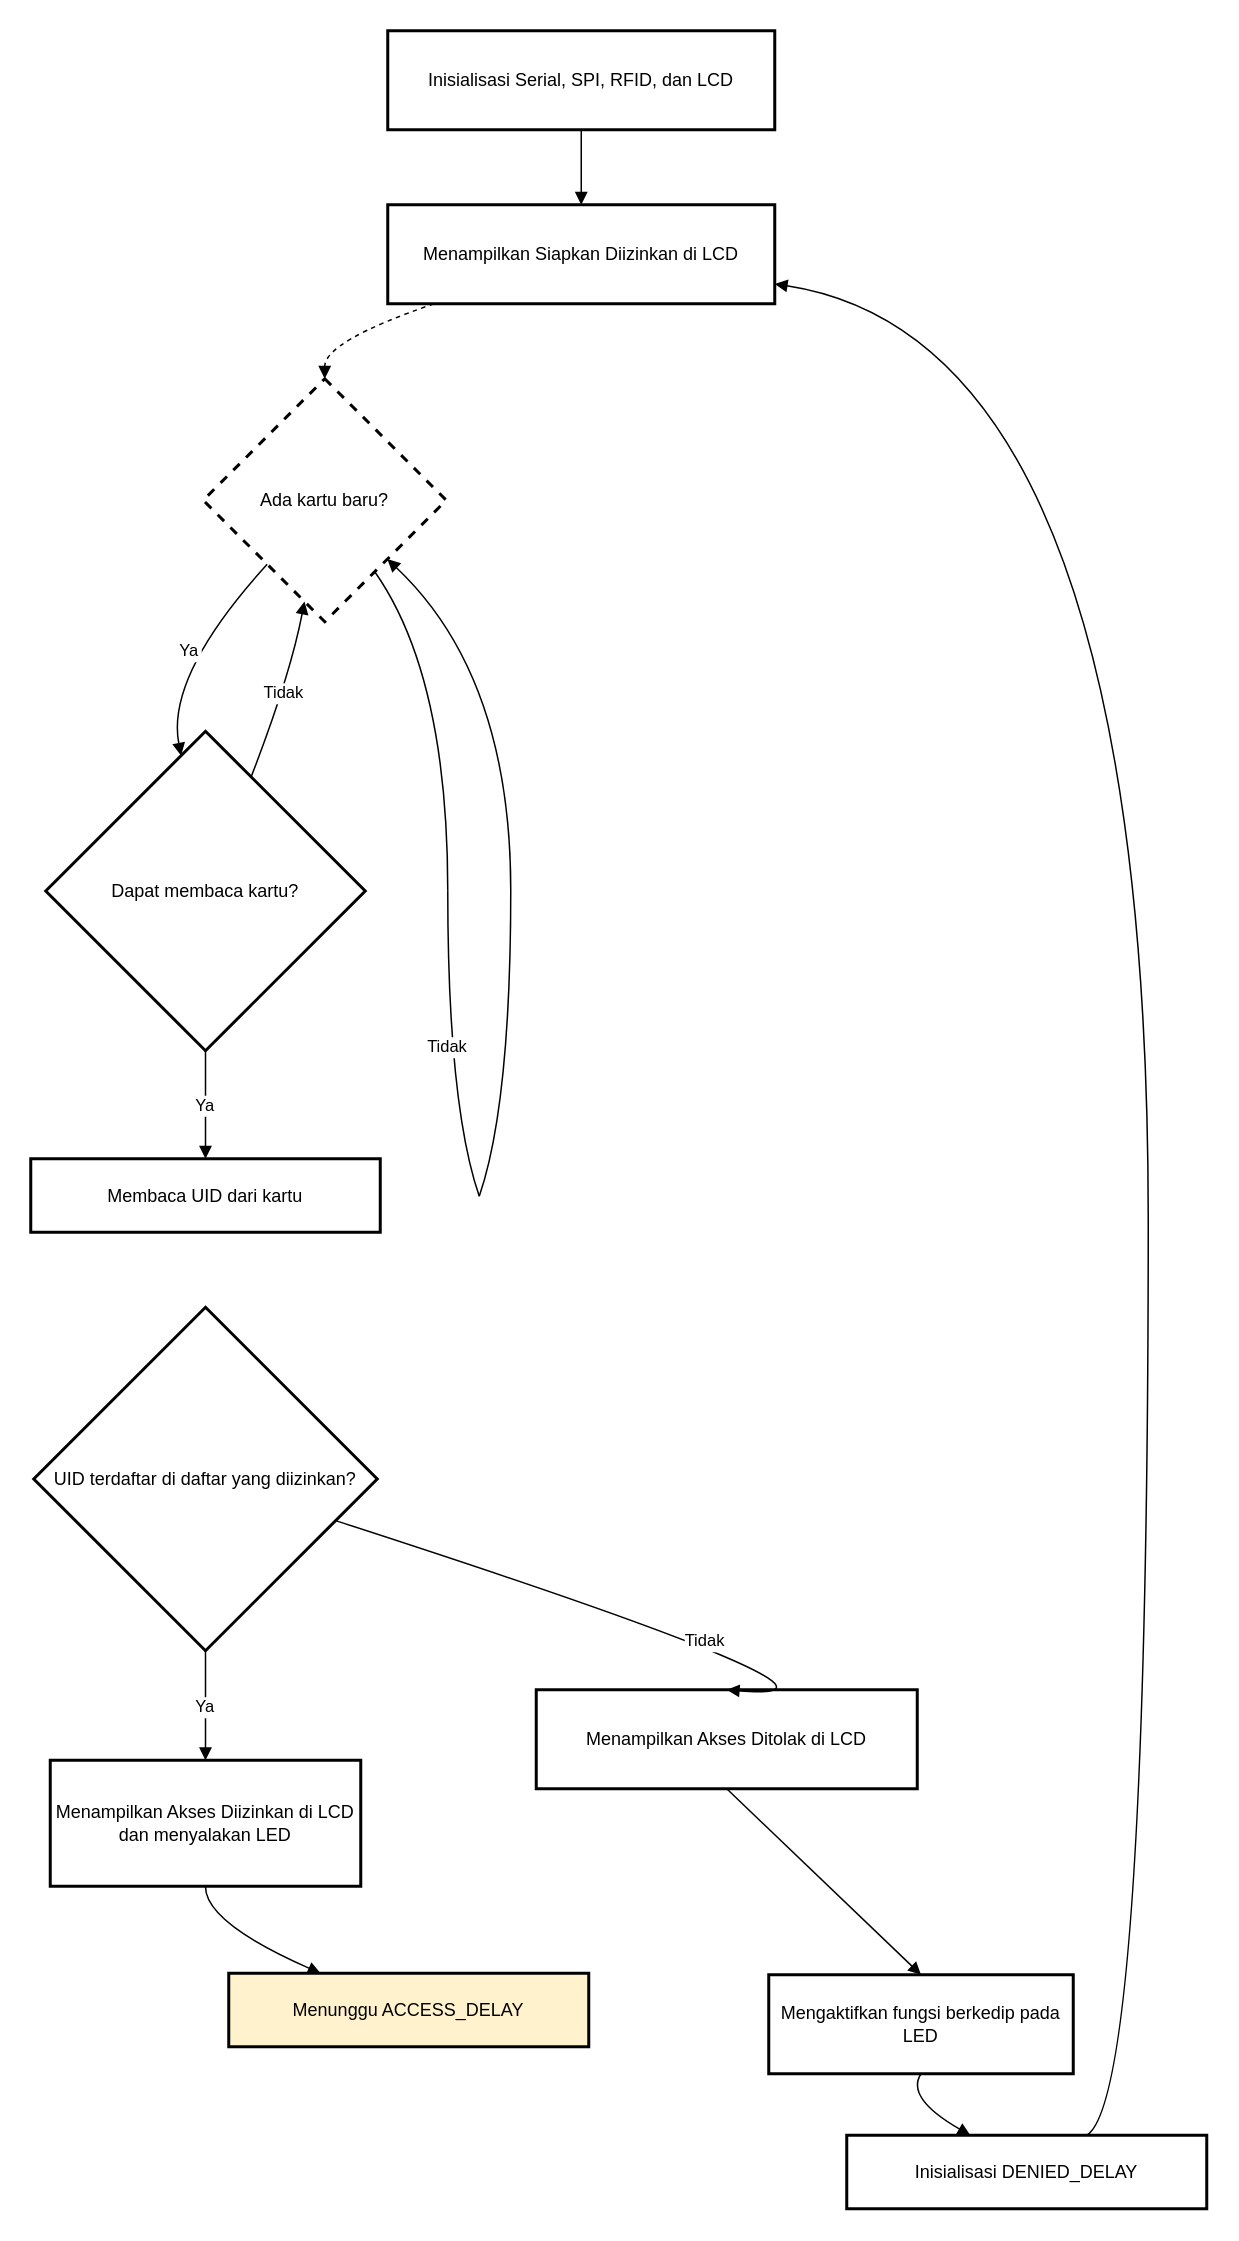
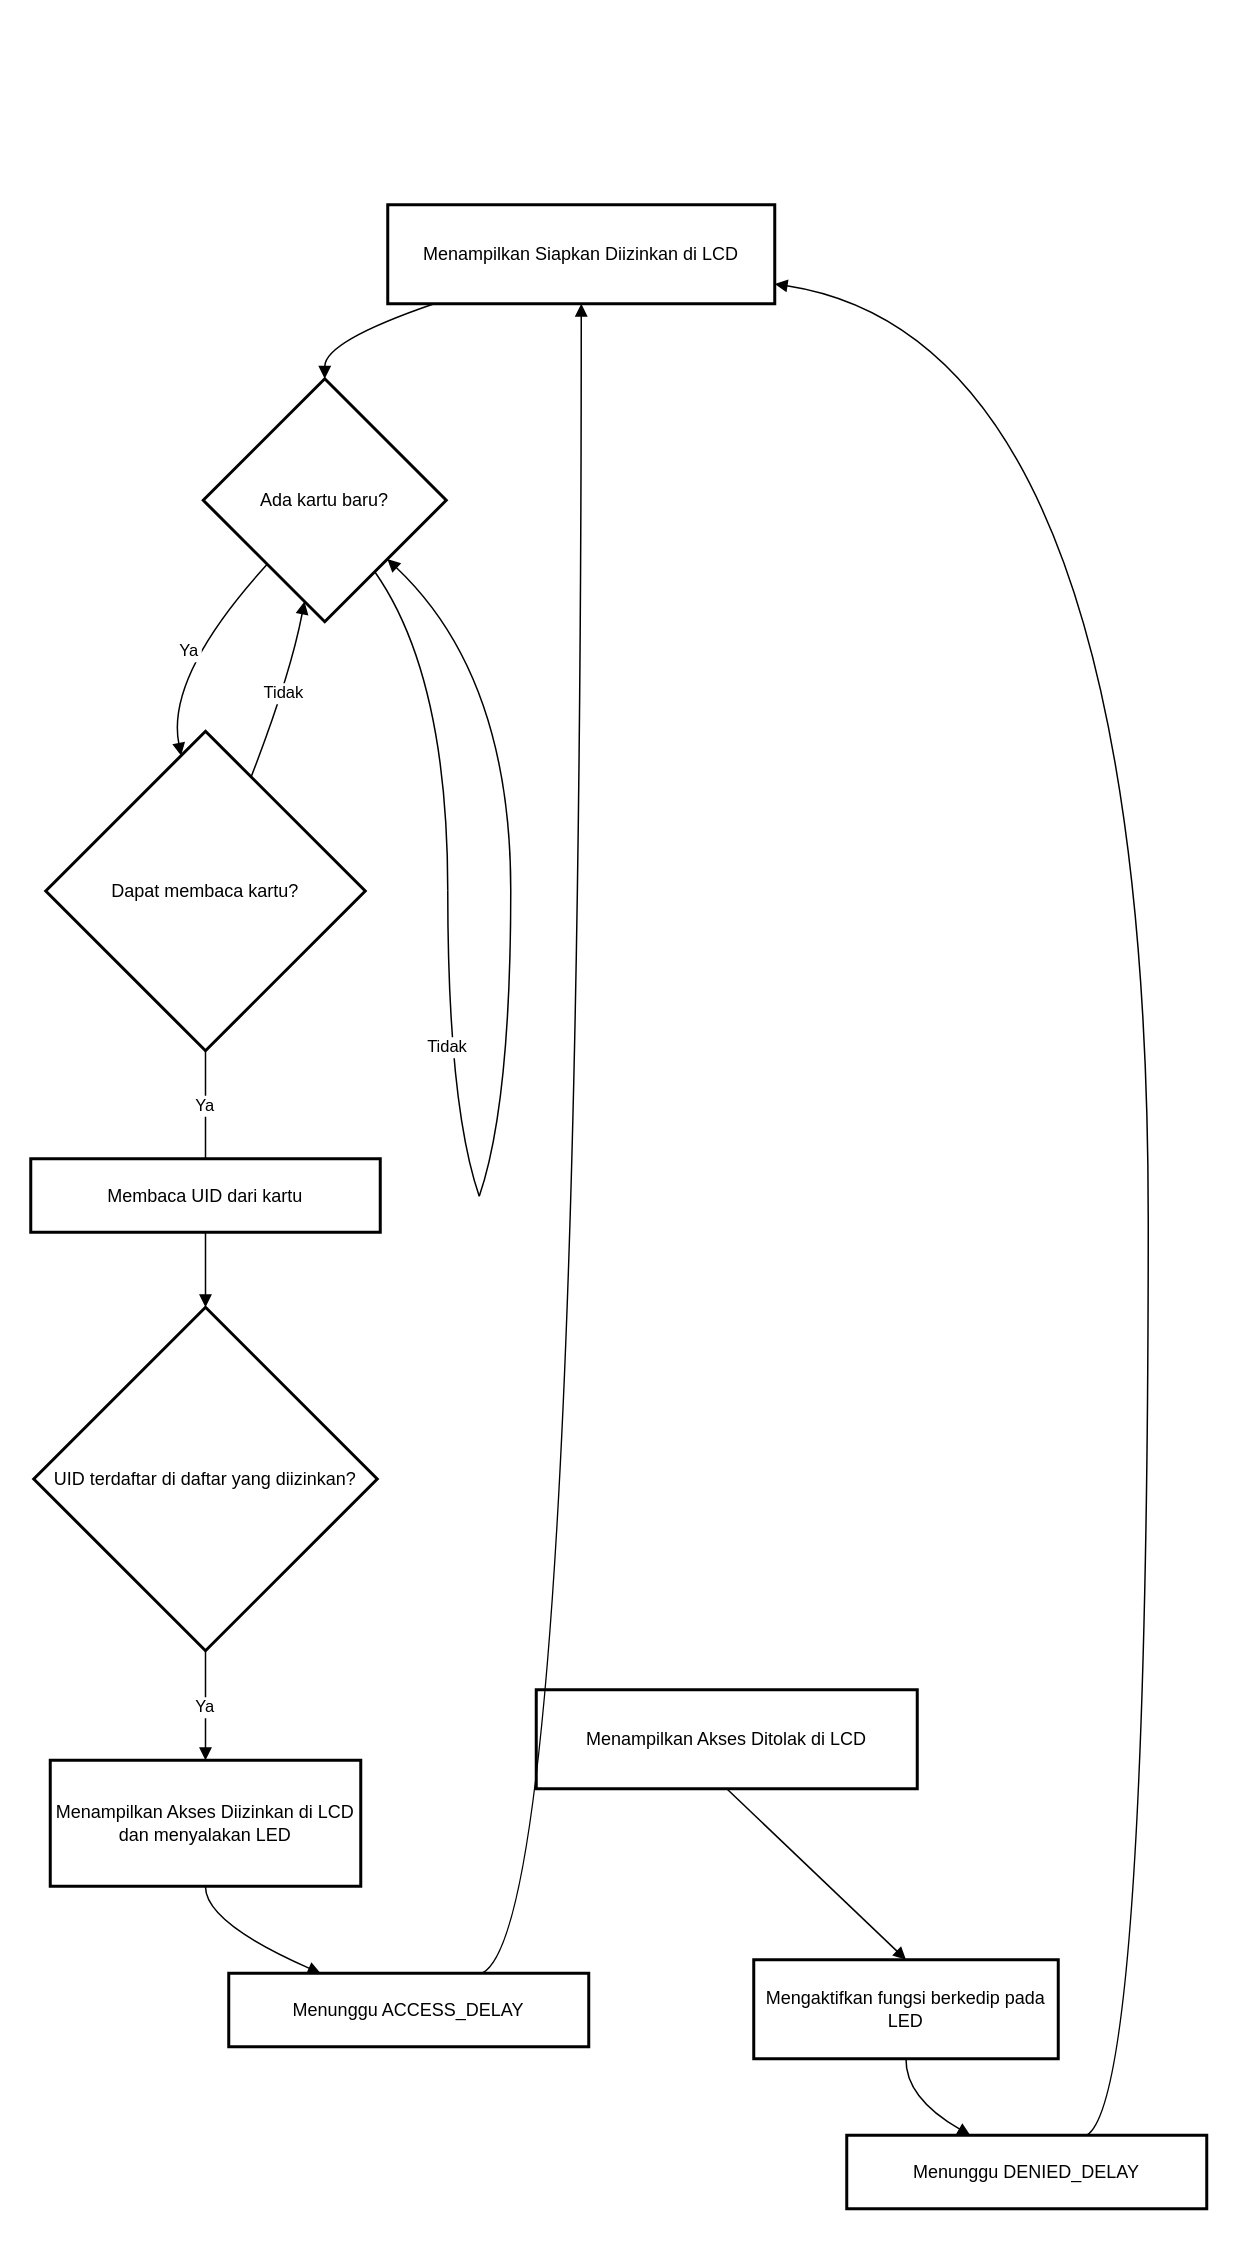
node "Inisialisasi Serial, SPI, RFID, dan LCD": removed
edge "Inisialisasi Serial, SPI, RFID, dan LCD" -> "Menampilkan Siapkan Diizinkan di LCD": removed
edge "Menampilkan Siapkan Diizinkan di LCD" -> "Ada kartu baru?": style dashed -> solid
node "Ada kartu baru?": style dashed -> solid
edge "Menunggu ACCESS_DELAY" -> "Menampilkan Siapkan Diizinkan di LCD": added
edge "Dapat membaca kartu?" -> "Membaca UID dari kartu": arrowhead block -> none
edge "Membaca UID dari kartu" -> "UID terdaftar di daftar yang diizinkan?": added
edge "UID terdaftar di daftar yang diizinkan?" -> "Menampilkan Akses Ditolak di LCD": removed, label "Tidak"
node "Menunggu ACCESS_DELAY": fillcolor #fff2cc -> #ffffff
node "Mengaktifkan fungsi berkedip pada LED": moved (921, 2024) -> (906, 2009)
node "Inisialisasi DENIED_DELAY": label "Inisialisasi DENIED_DELAY" -> "Menunggu DENIED_DELAY"
